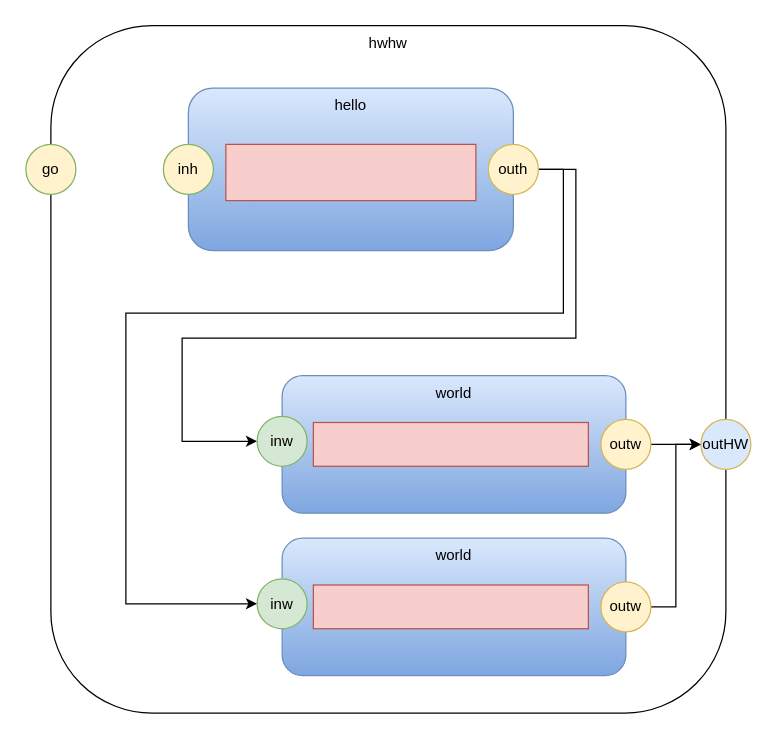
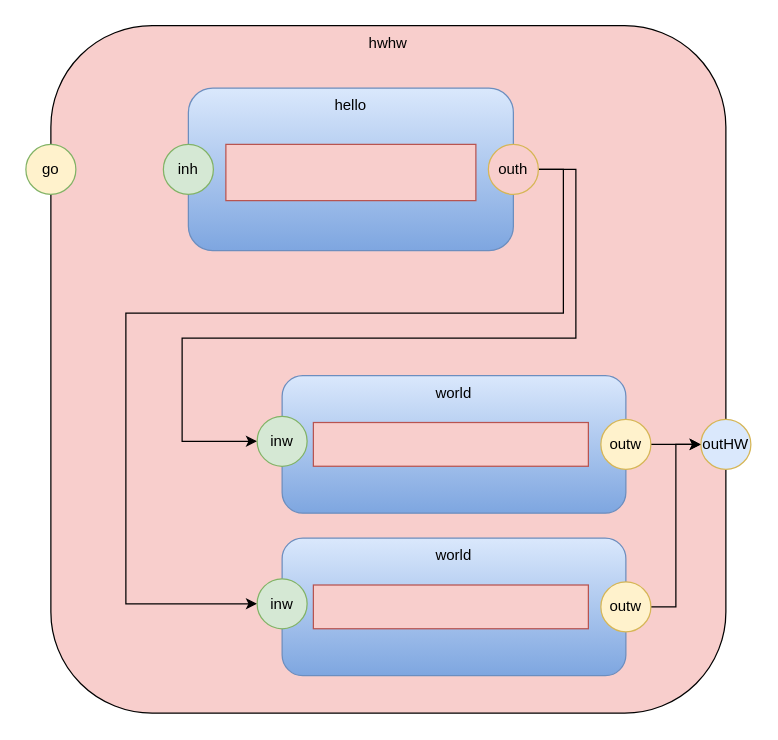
node "inh": fillcolor #fff2cc -> #d5e8d4
node "outh": fillcolor #fff2cc -> #f8cecc
node "hwhw": fillcolor #ffffff -> #f8cecc
